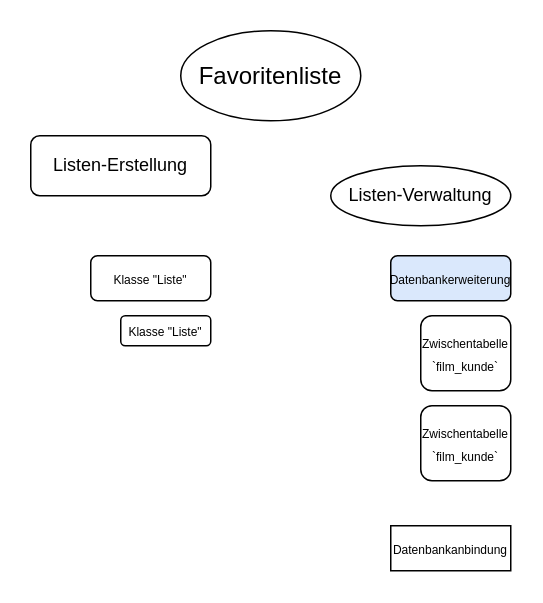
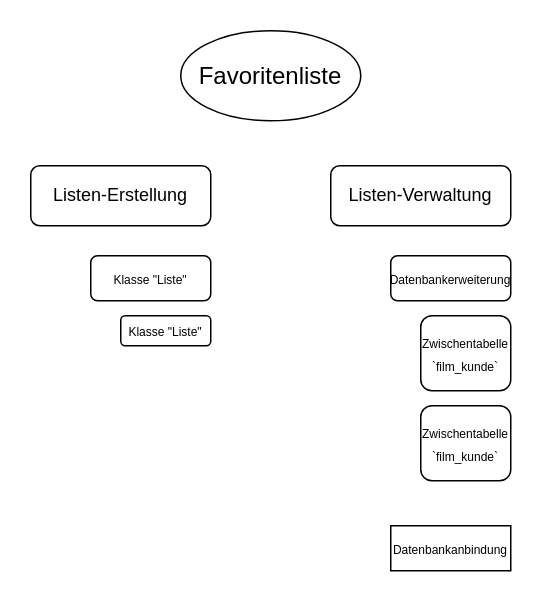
node "Listen-Erstellung": moved (121, 166) -> (121, 196)
node "Listen-Verwaltung": shape ellipse -> rounded rectangle
node "Datenbankerweiterung": fillcolor #dae8fc -> #ffffff
